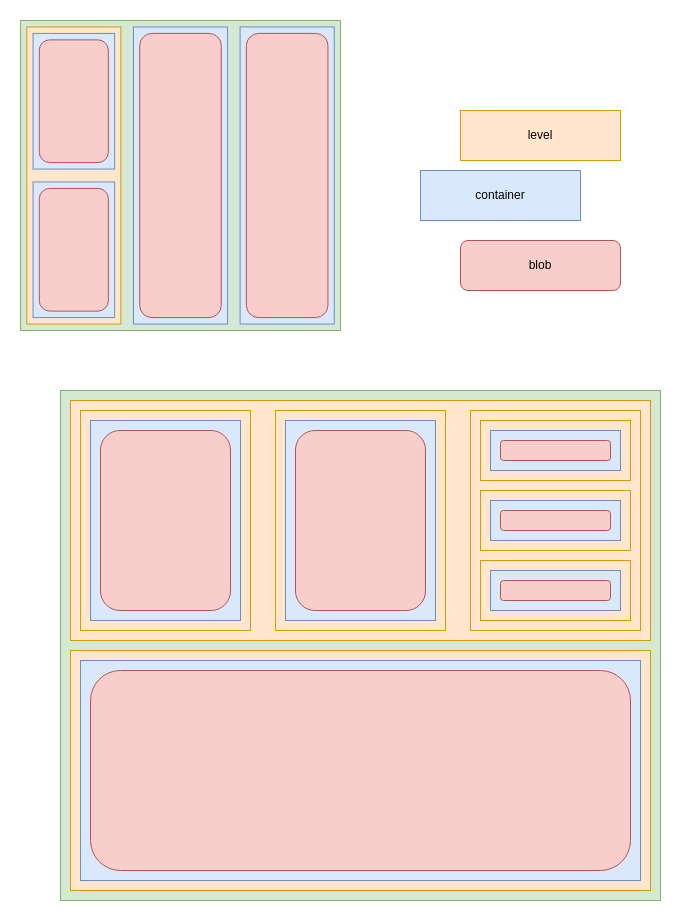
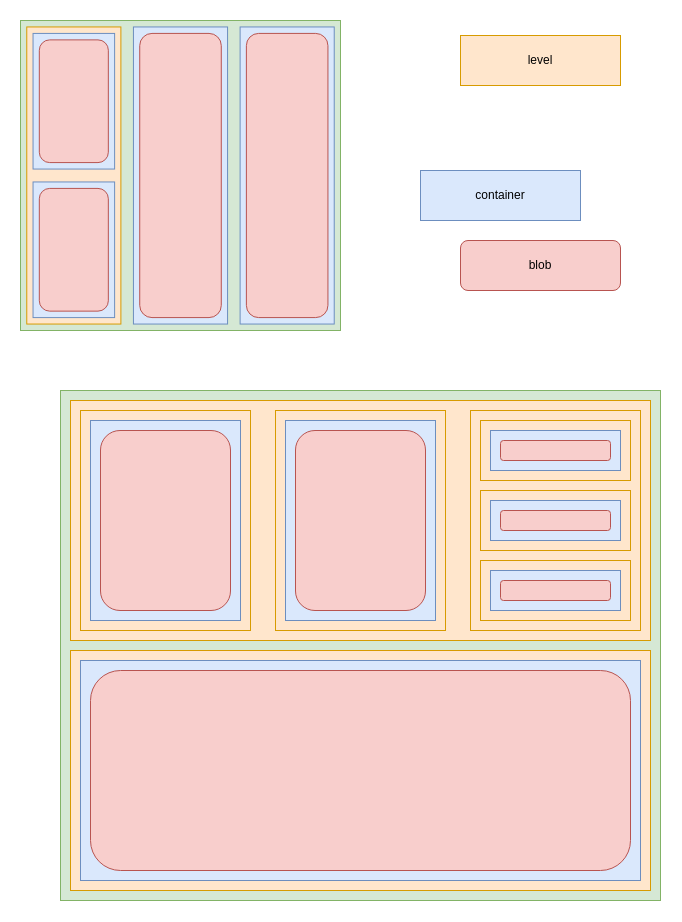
node "level": moved (541, 136) -> (541, 61)
